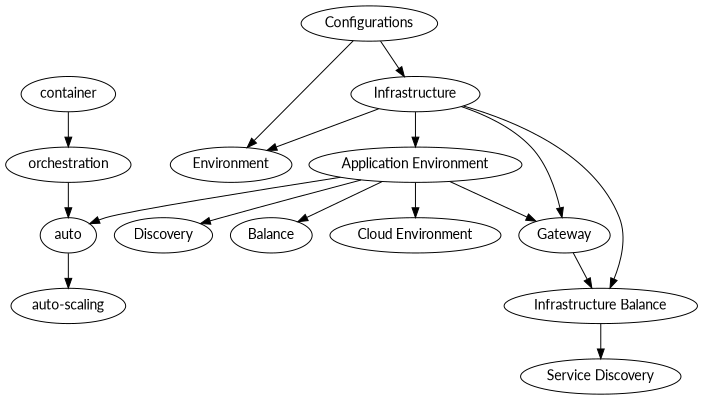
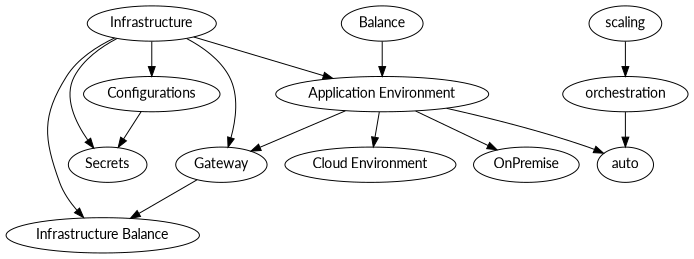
edge "Configurations" -> "Infrastructure": reversed
node "container": label "container" -> "scaling"
node "Environment": label "Environment" -> "Secrets"
edge "Application Environment" -> "Balance": reversed
node "Discovery": label "Discovery" -> "OnPremise"
node "auto-scaling": removed
node "Service Discovery": removed
